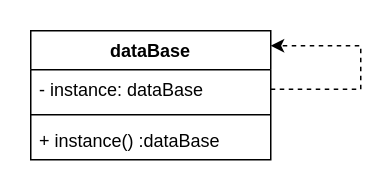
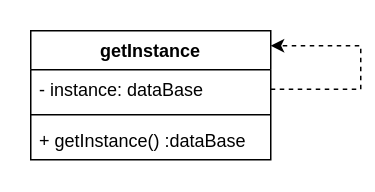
node "dataBase": label "dataBase" -> "getInstance"
node "+ instance() :dataBase": label "+ instance() :dataBase" -> "+ getInstance() :dataBase"
